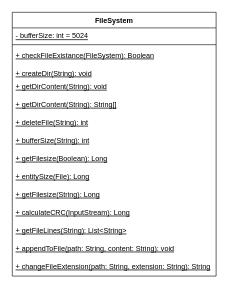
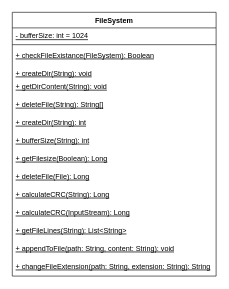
node "- bufferSize: int = 5024": label "- bufferSize: int = 5024" -> "- bufferSize: int = 1024"
node "+ getDirContent(String): String[]": label "+ getDirContent(String): String[]" -> "+ deleteFile(String): String[]"
node "+ deleteFile(String): int": label "+ deleteFile(String): int" -> "+ createDir(String): int"
node "+ entitySize(File): Long": label "+ entitySize(File): Long" -> "+ deleteFile(File): Long"
node "+ getFilesize(String): Long": label "+ getFilesize(String): Long" -> "+ calculateCRC(String): Long"
